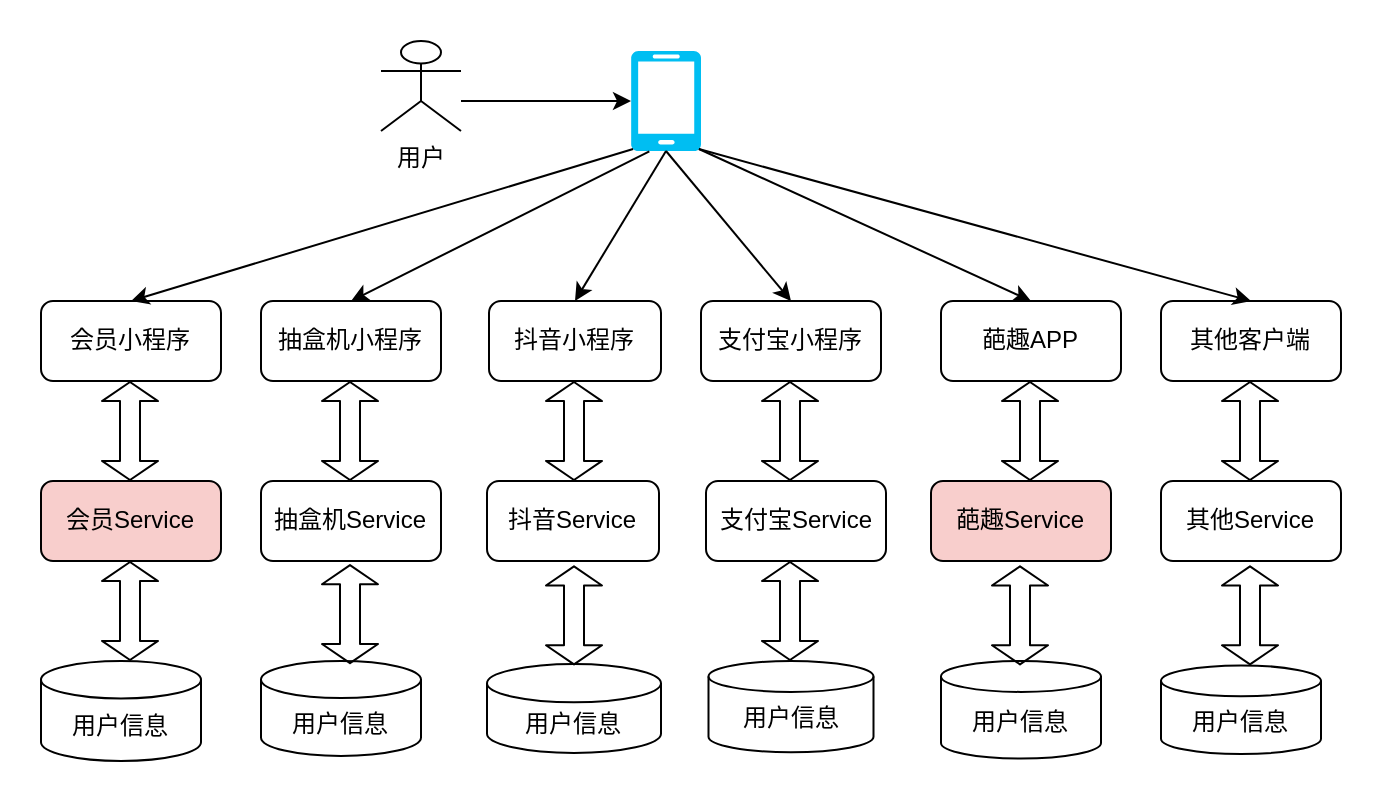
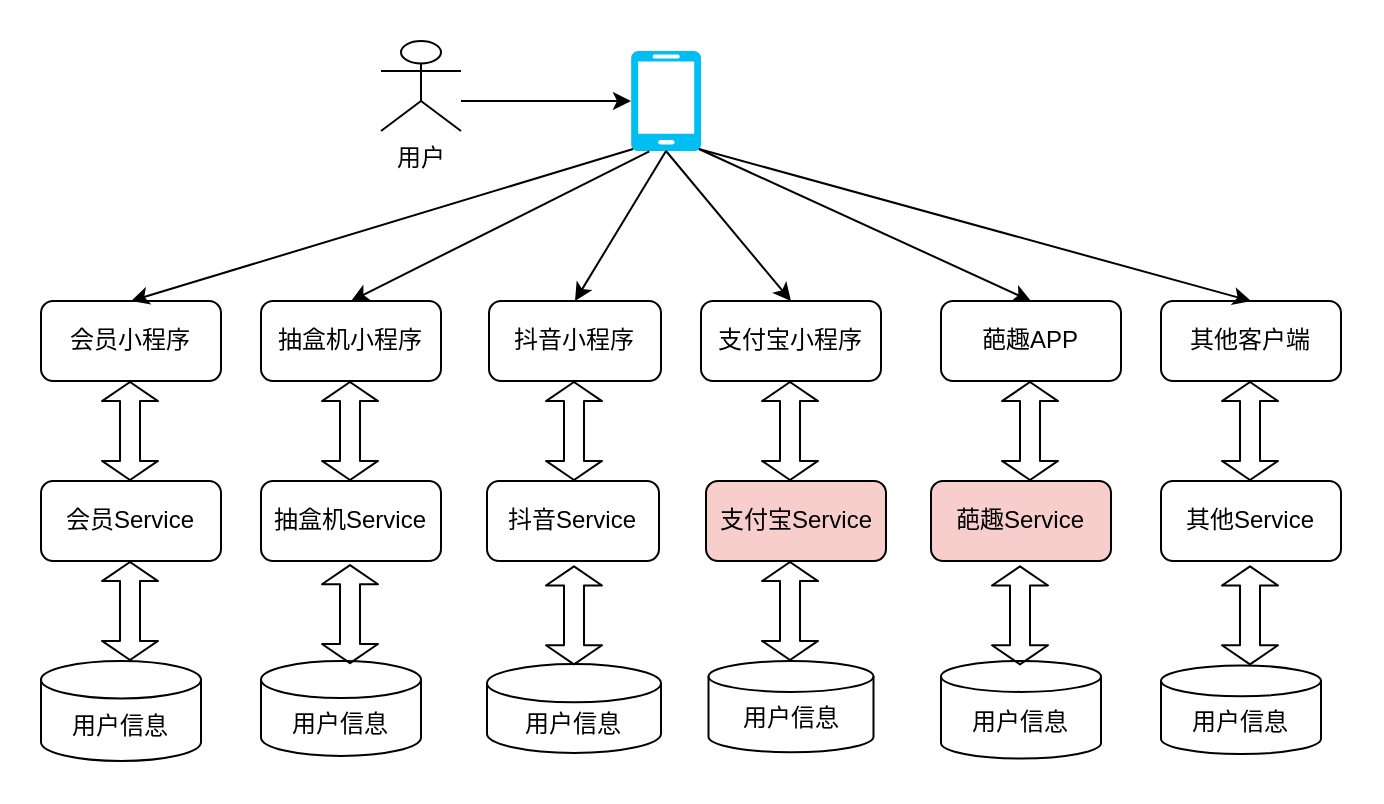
node "会员Service": fillcolor #f8cecc -> #ffffff
node "支付宝Service": fillcolor #ffffff -> #f8cecc
